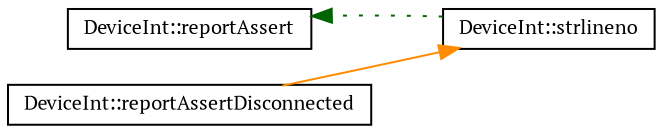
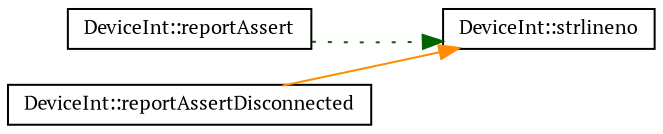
edge "DeviceInt::strlineno" -> "DeviceInt::reportAssert": reversed
